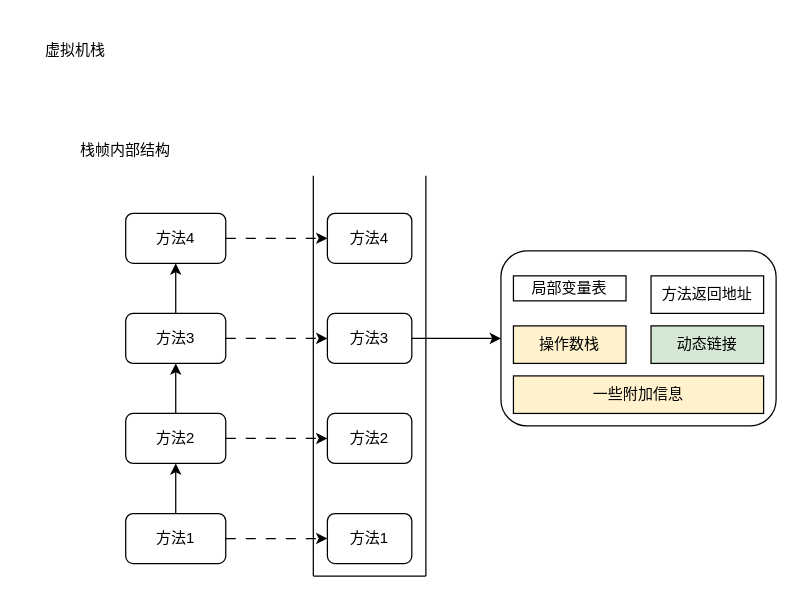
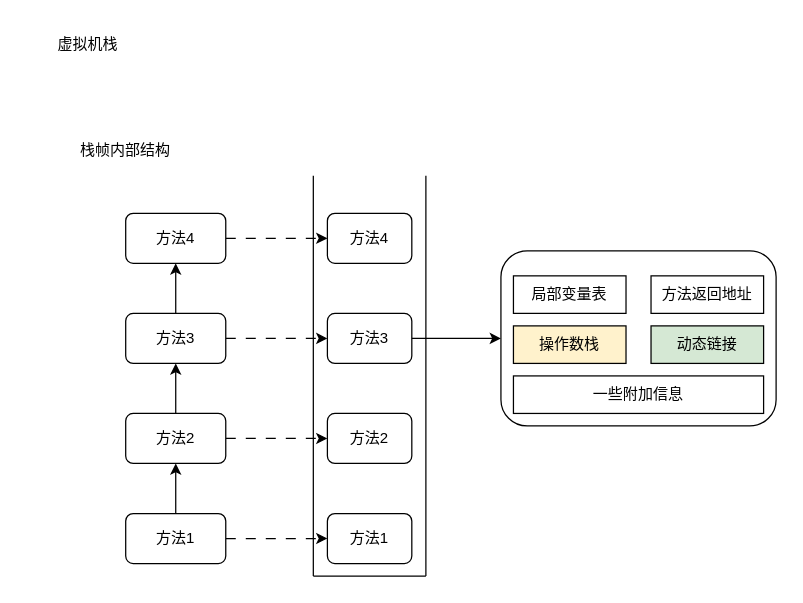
node "虚拟机栈": moved (76, 51) -> (88, 44)
node "局部变量表": size 113x25 -> 113x38
node "一些附加信息": fillcolor #fff2cc -> #ffffff
